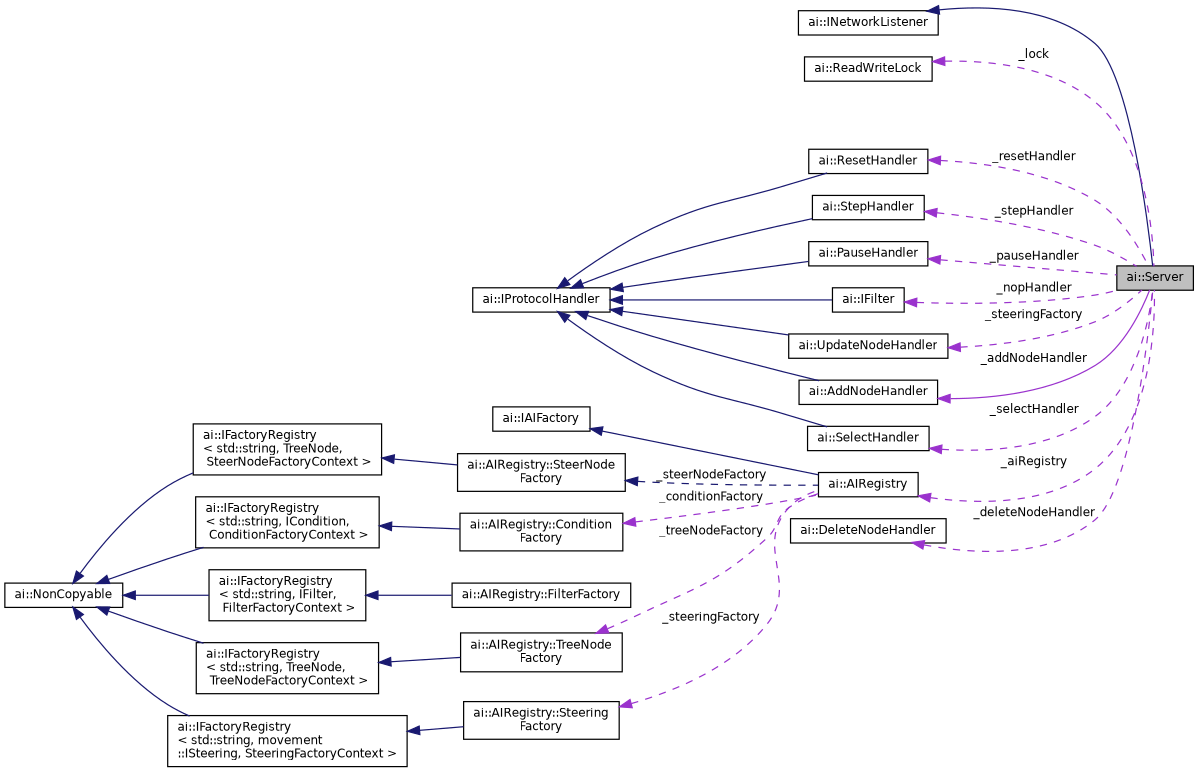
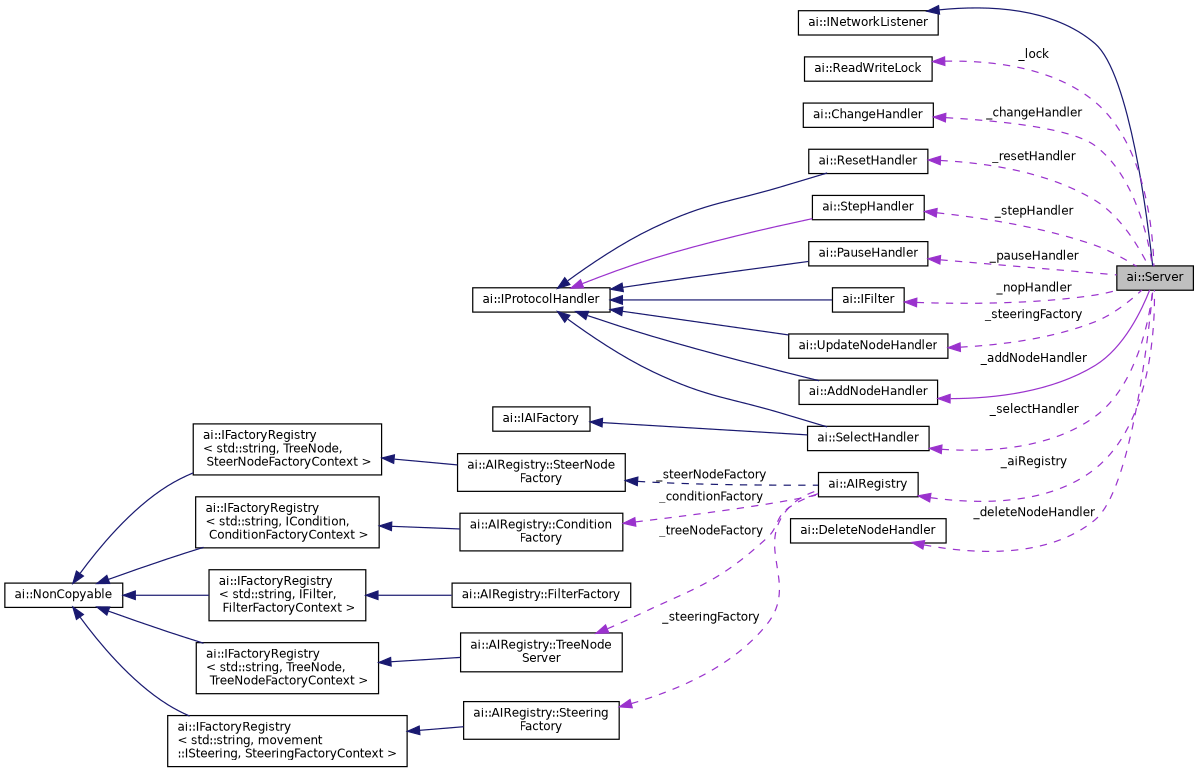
node "ai::ChangeHandler": added
edge "ai::StepHandler" -> "ai::IProtocolHandler": color midnightblue -> darkorchid3
edge "ai::AIRegistry" -> "ai::IAIFactory": now "ai::SelectHandler" -> "ai::IAIFactory"
node "ai::AIRegistry::TreeNode Factory": label "ai::AIRegistry::TreeNode Factory" -> "ai::AIRegistry::TreeNode Server"
